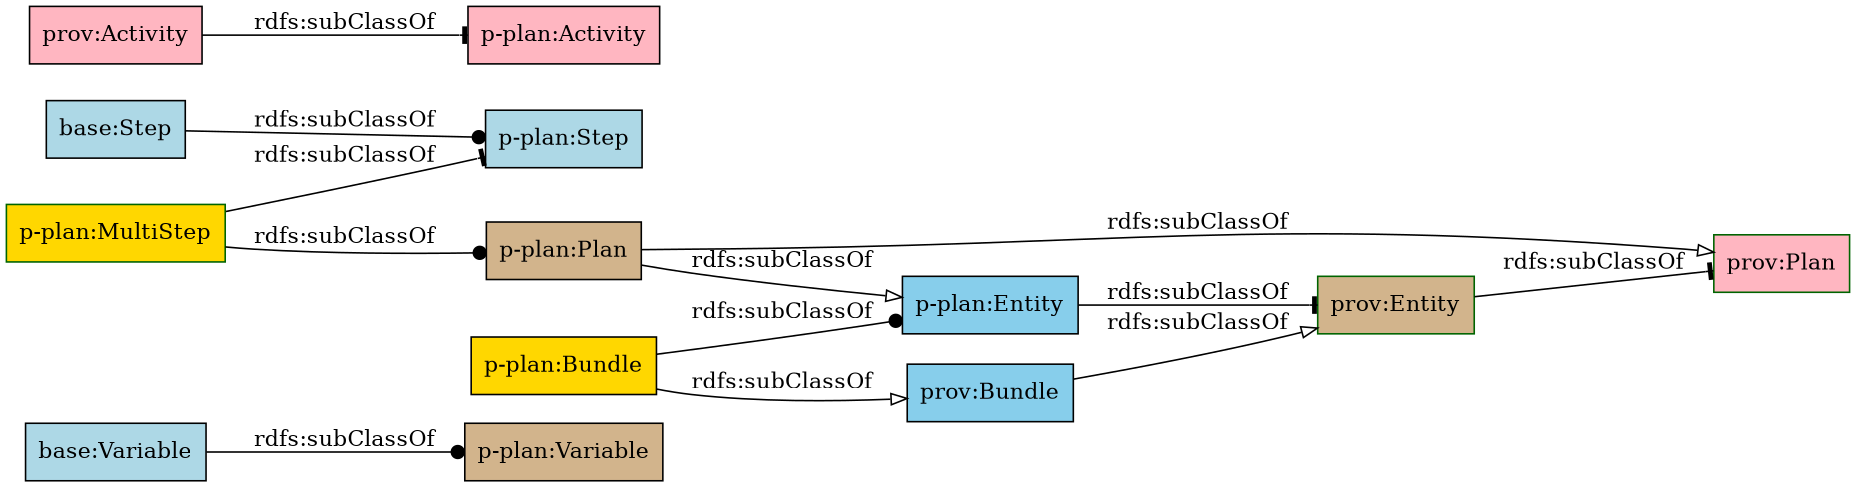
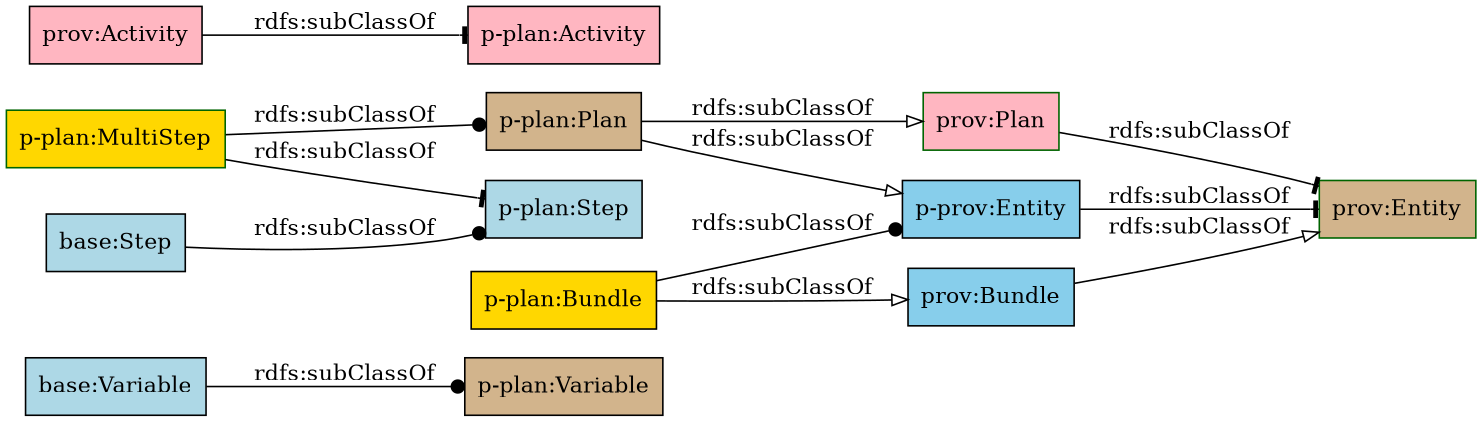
edge "prov:Entity" -> "prov:Plan": reversed
node "p-plan:Entity": label "p-plan:Entity" -> "p-prov:Entity"
